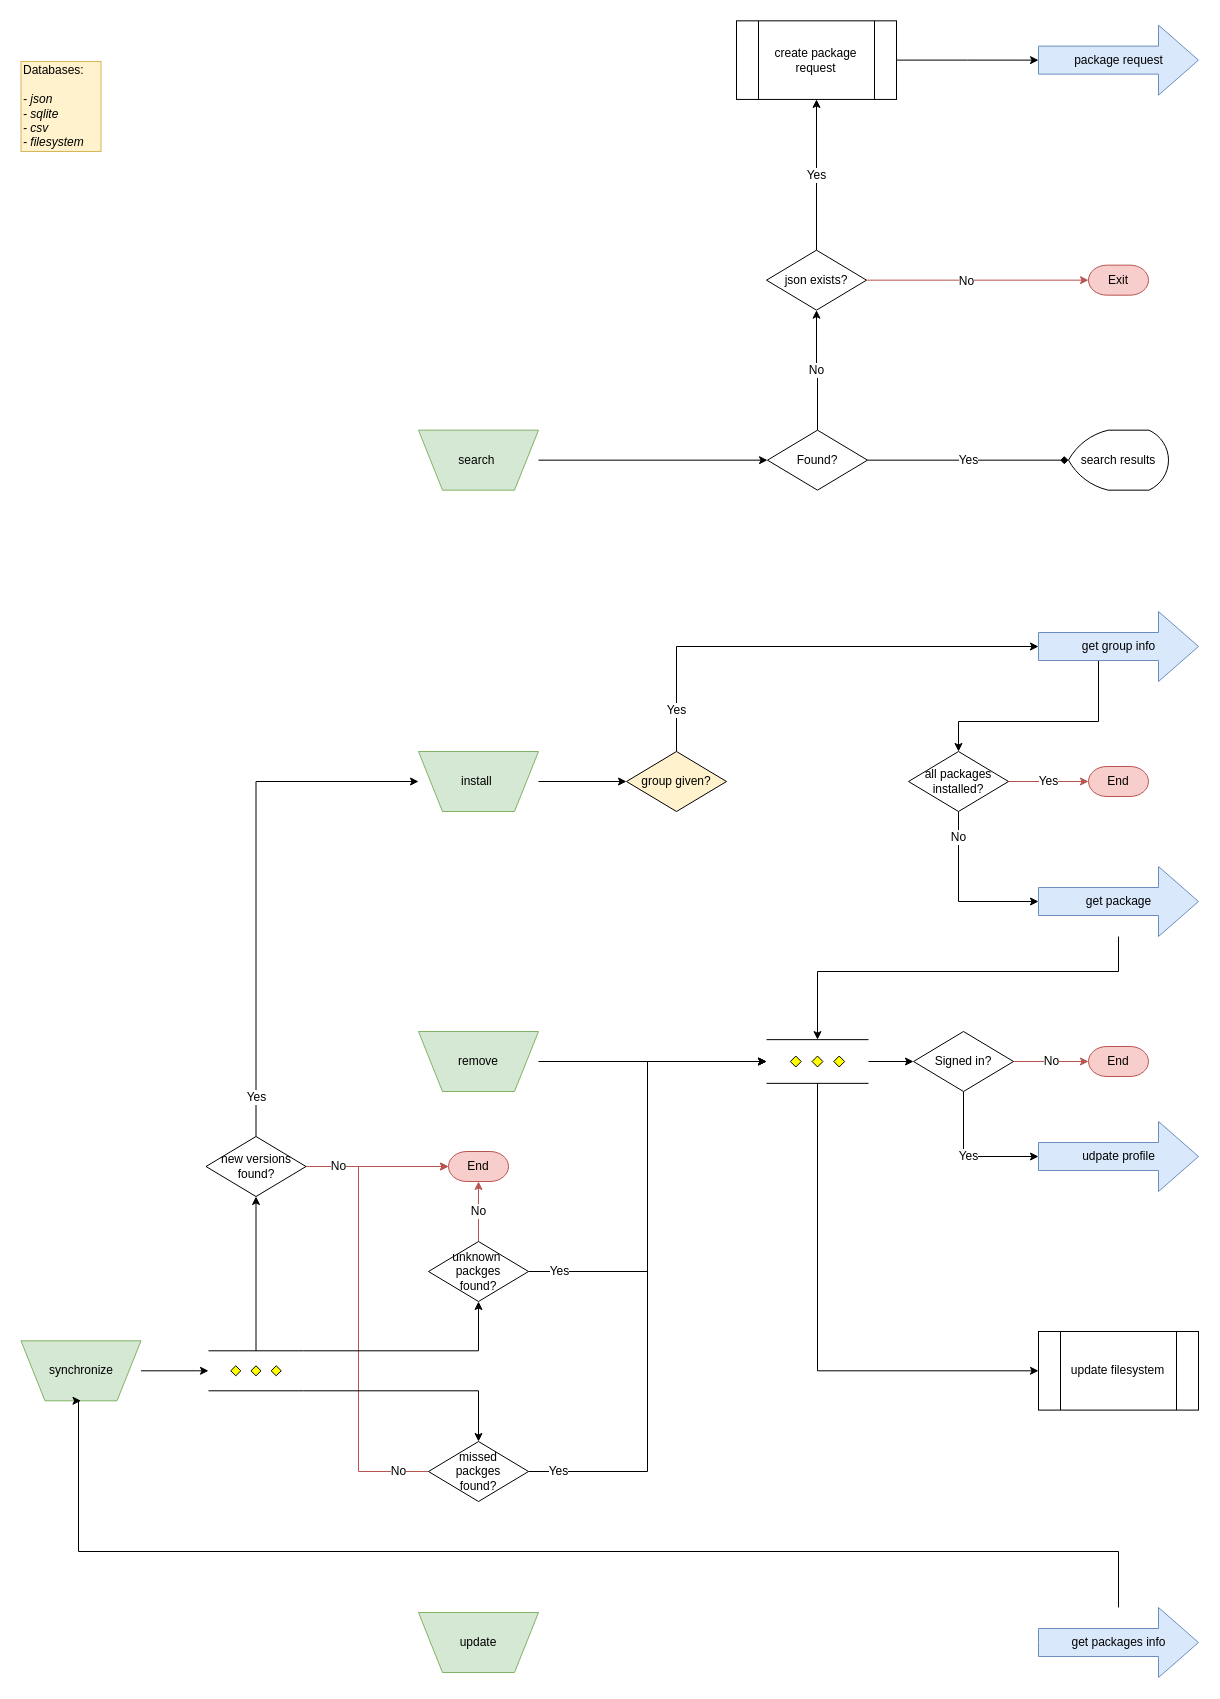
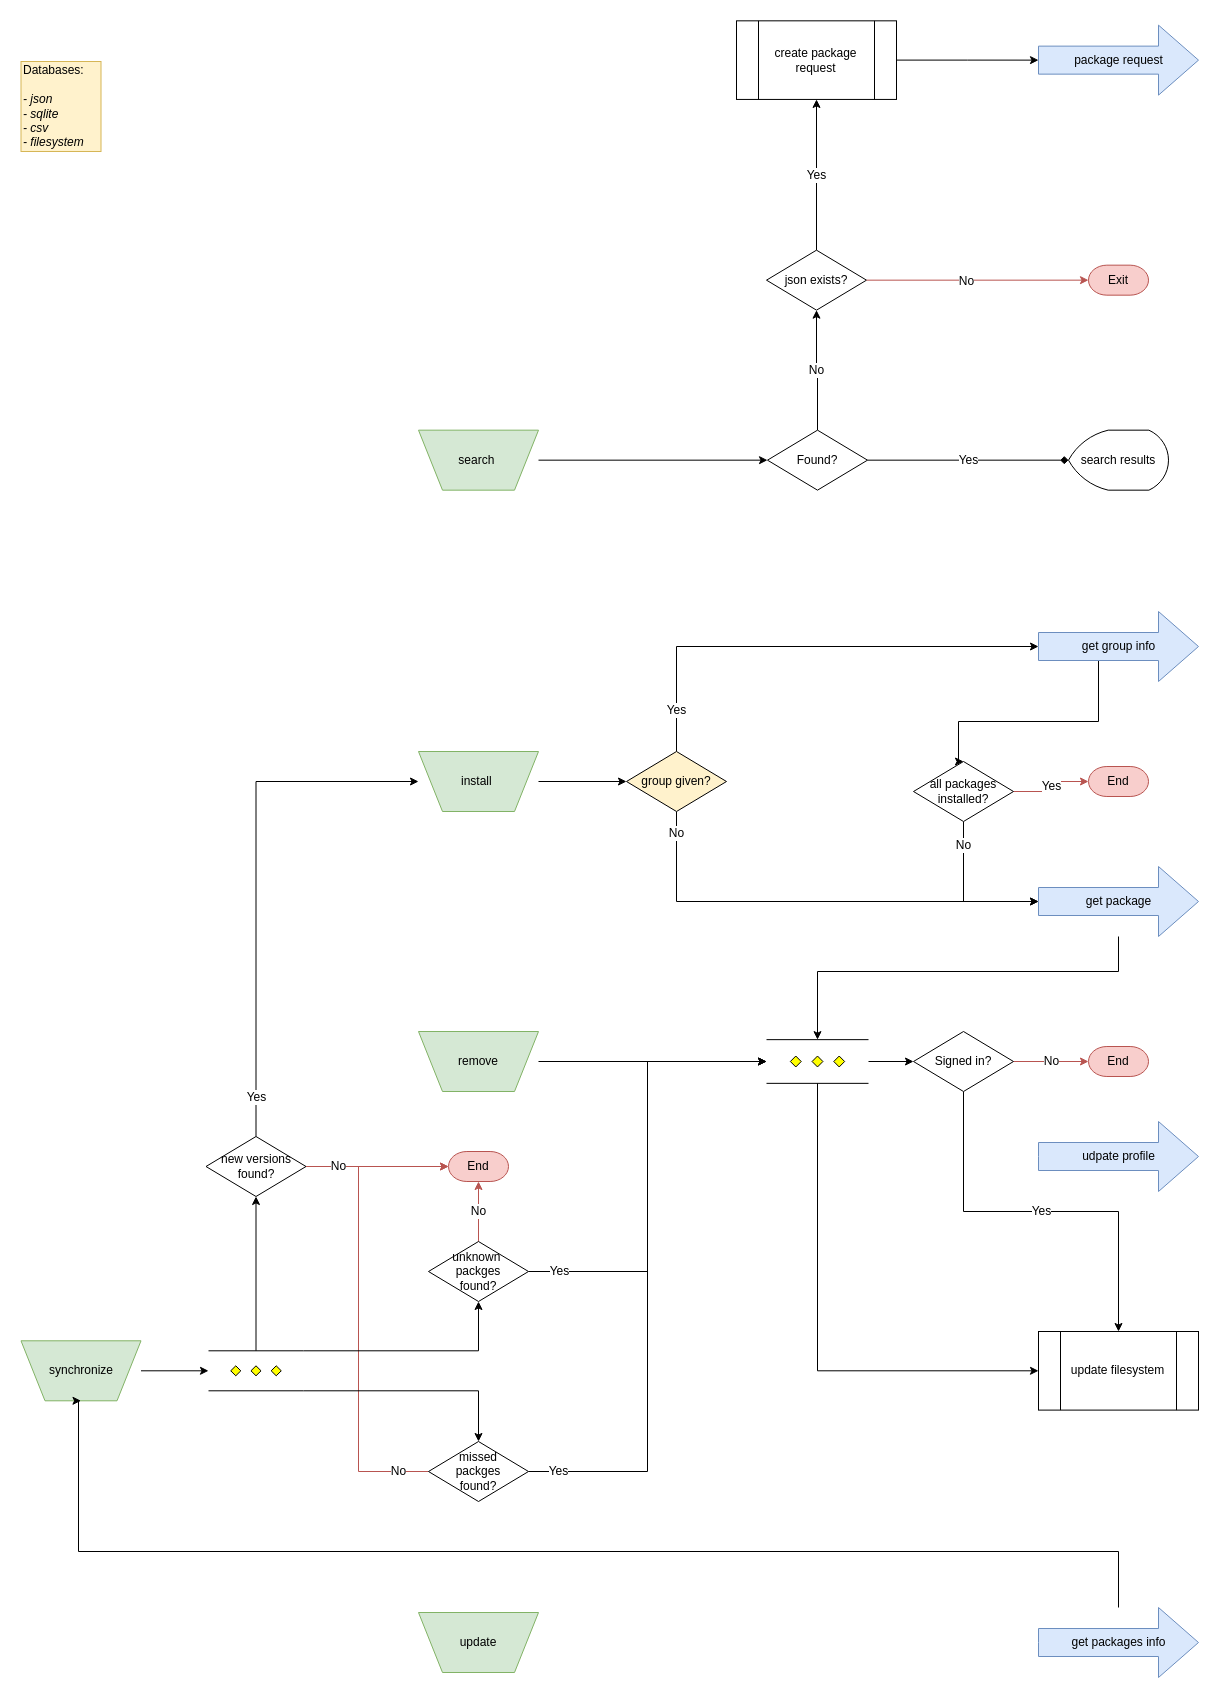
node "all packages installed?": moved (959, 782) -> (964, 792)
edge "group given?" -> "get package": added, label "No"
edge "Signed in?" -> "udpate profile": now "Signed in?" -> "update filesystem"
